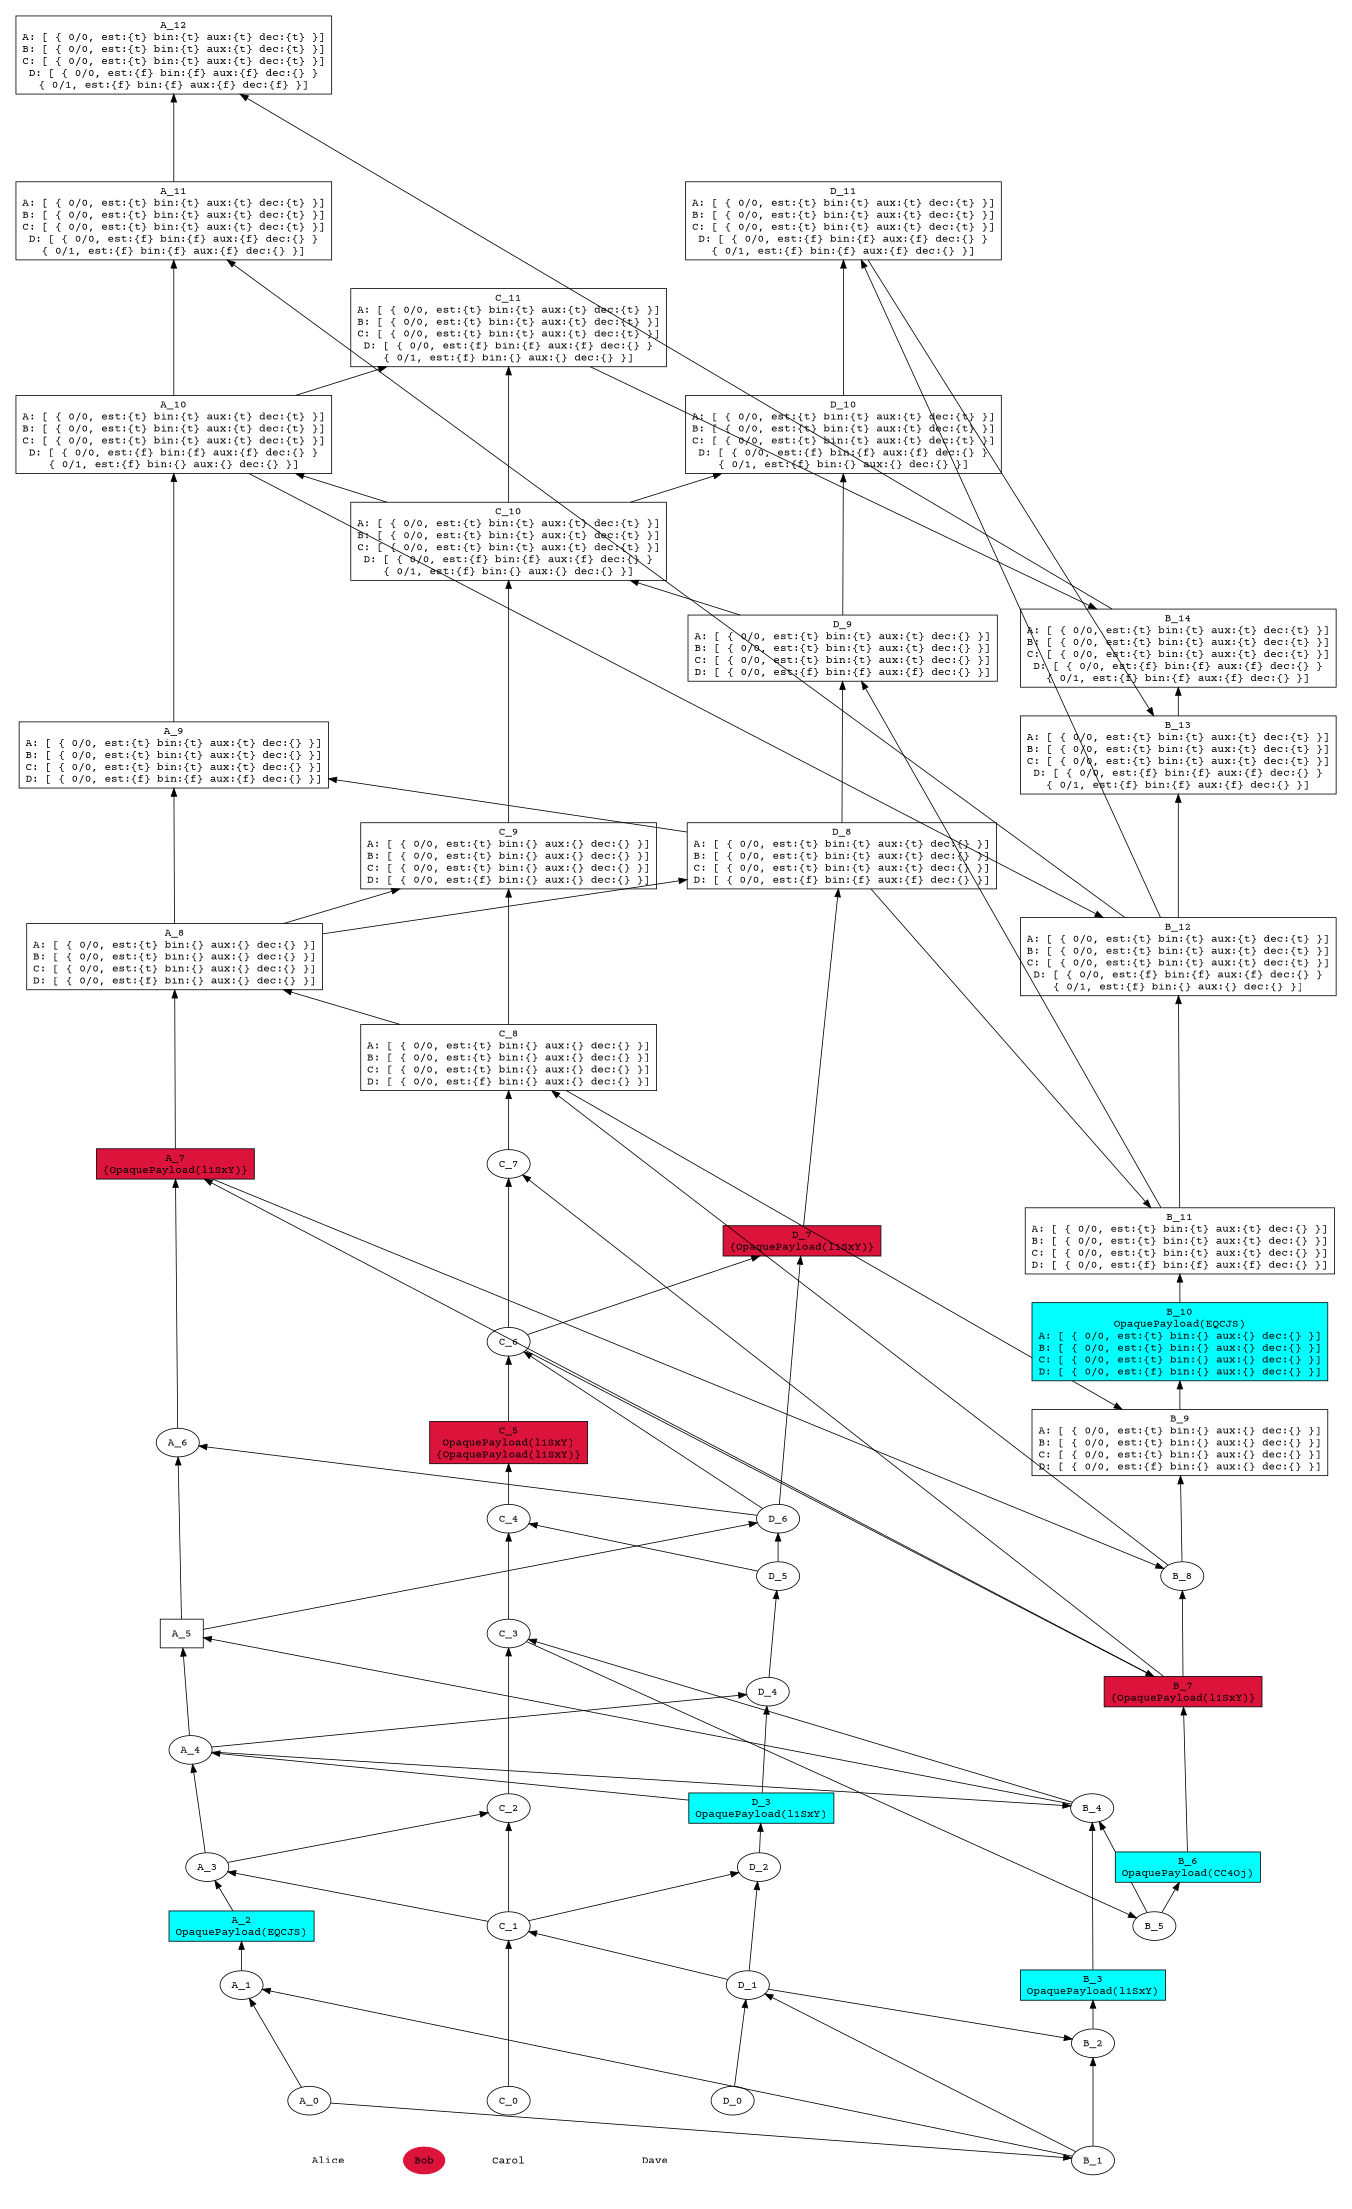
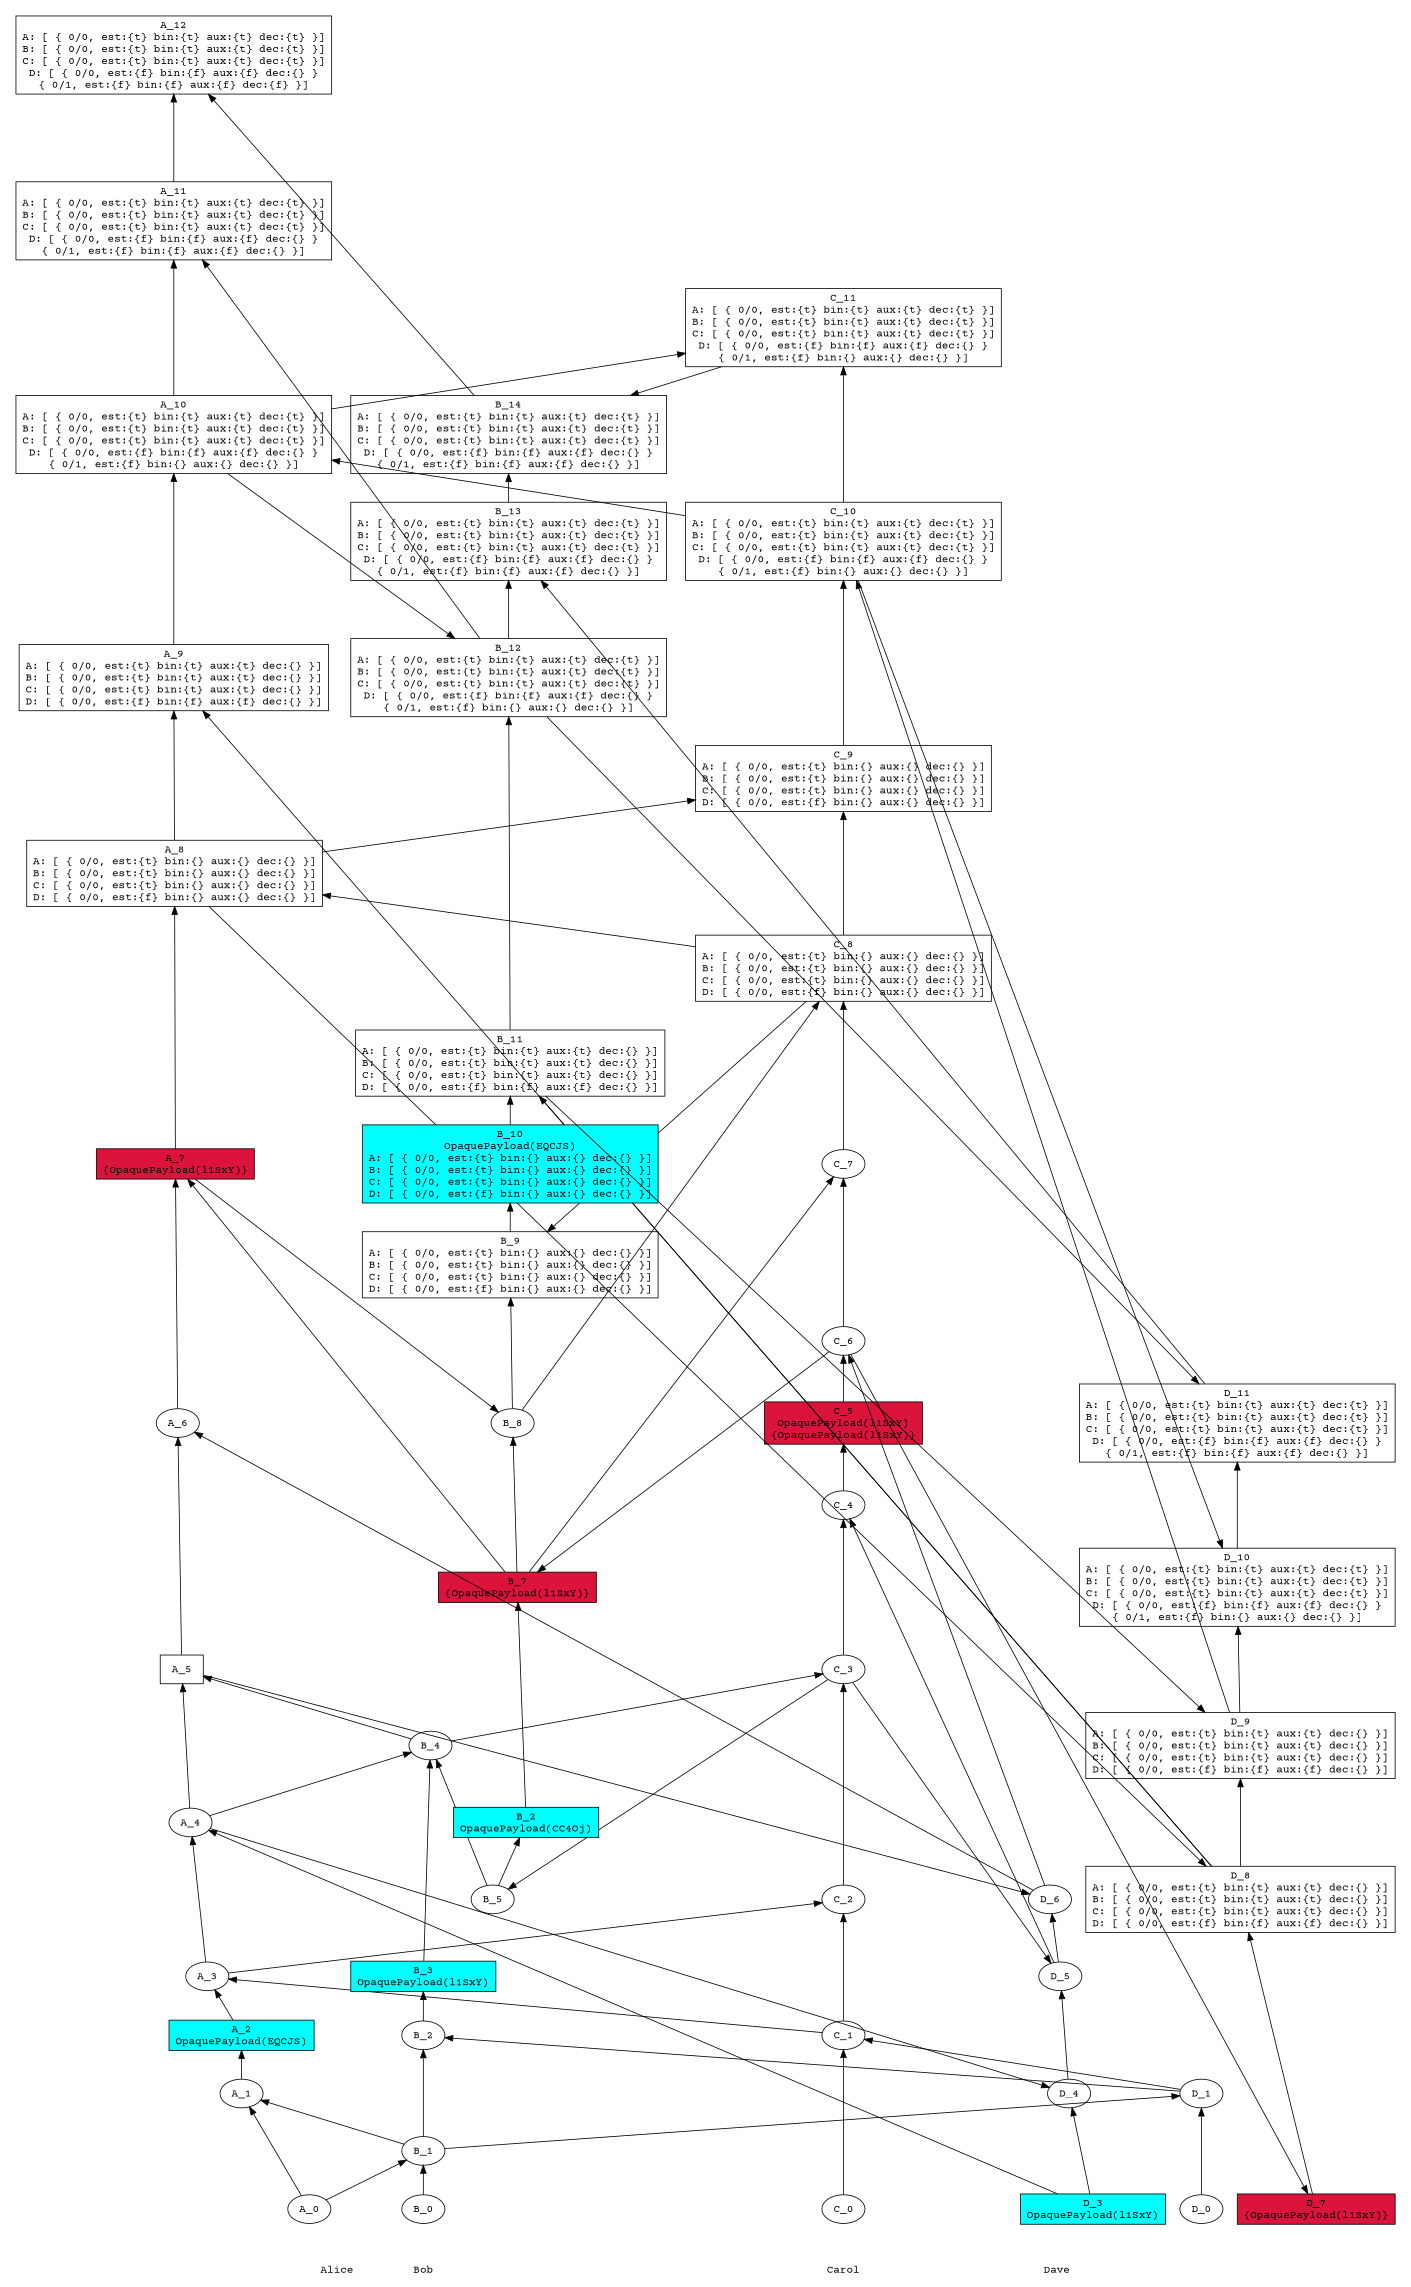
edge "D_6" -> "D_7 {OpaquePayload(l1SxY)}": removed
edge "C_3" -> "D_5": added
node "D_2": removed
node "B_6 OpaquePayload(CC4Oj)": label "B_6 OpaquePayload(CC4Oj)" -> "B_2 OpaquePayload(CC4Oj)"
node "Bob": fillcolor crimson -> white
node "B_0": added
